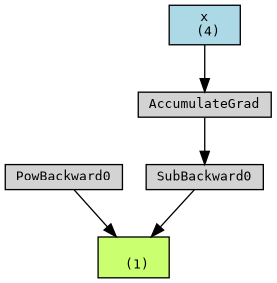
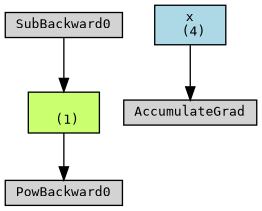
edge "AccumulateGrad" -> "SubBackward0": removed
edge "PowBackward0" -> "(1)": reversed
